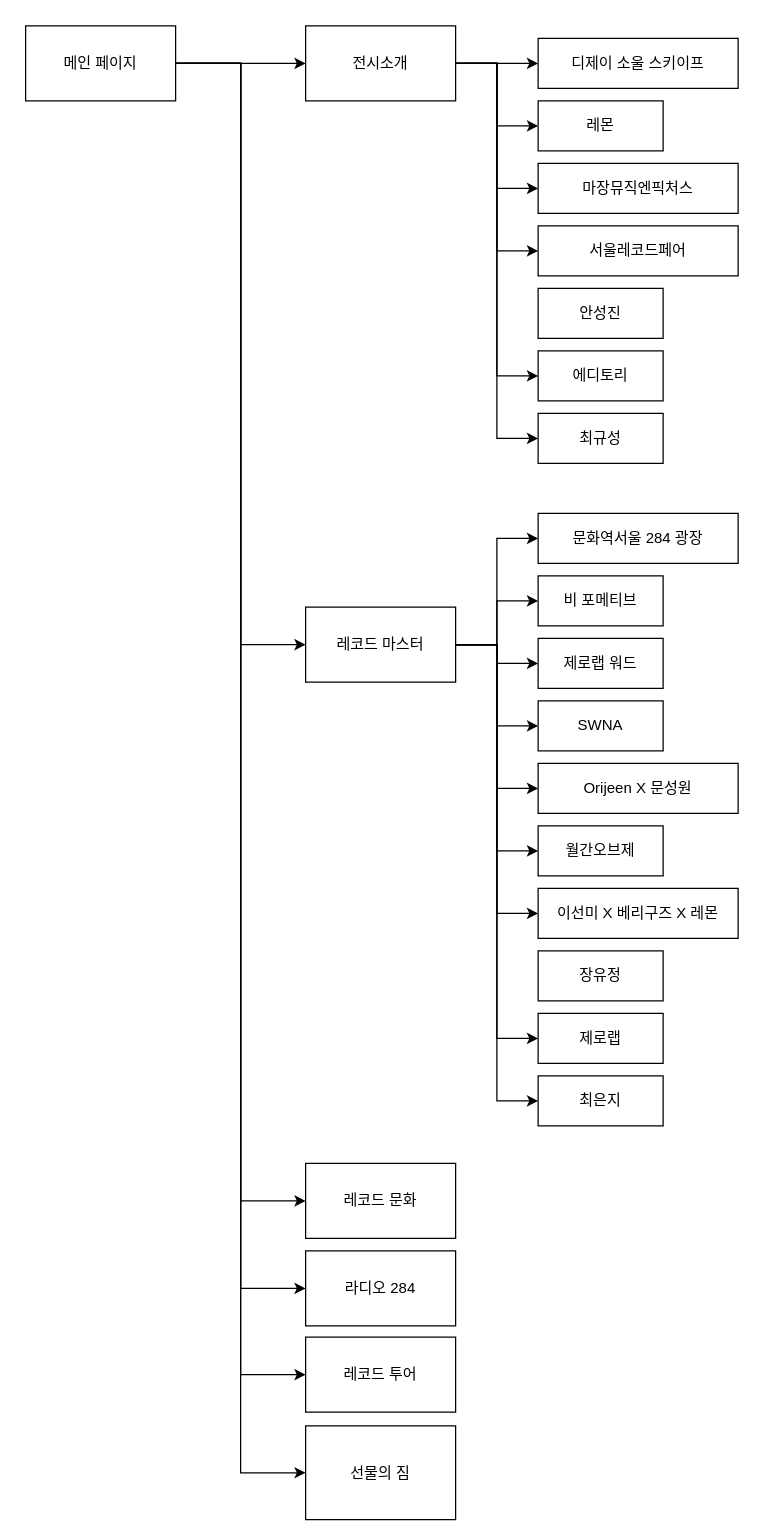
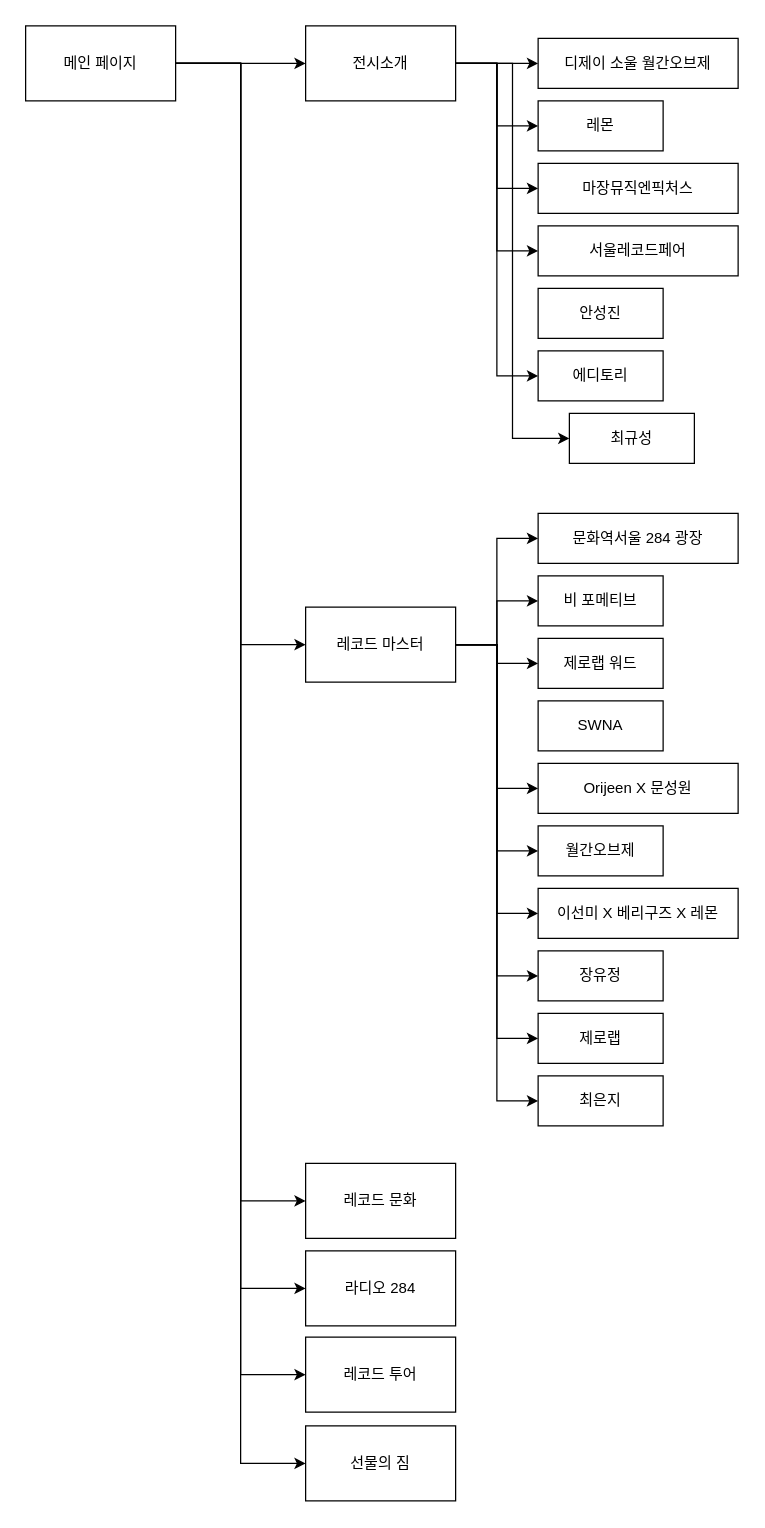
node "디제이 소울 스키이프": label "디제이 소울 스키이프" -> "디제이 소울 월간오브제"
node "최규성": moved (601, 438) -> (632, 438)
edge "레코드 마스터" -> "SWNA": removed
edge "레코드 마스터" -> "장유정": added
node "선물의 짐": size 150x94 -> 150x75
